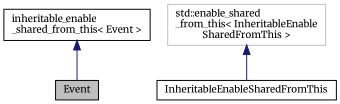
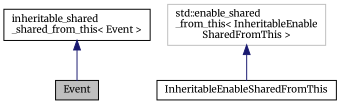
node "inheritable_enable _shared_from_this< Event >": label "inheritable_enable _shared_from_this< Event >" -> "inheritable_shared _shared_from_this< Event >"
